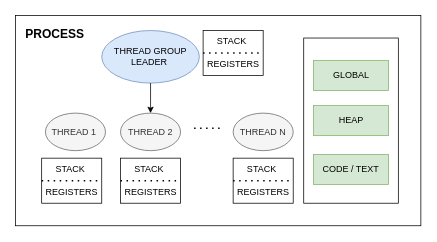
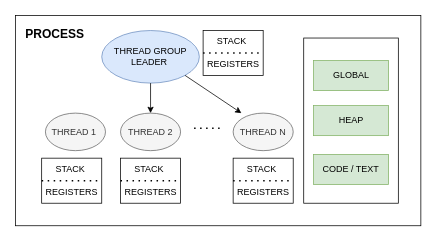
edge "THREAD GROUP LEADER" -> "THREAD N": added
